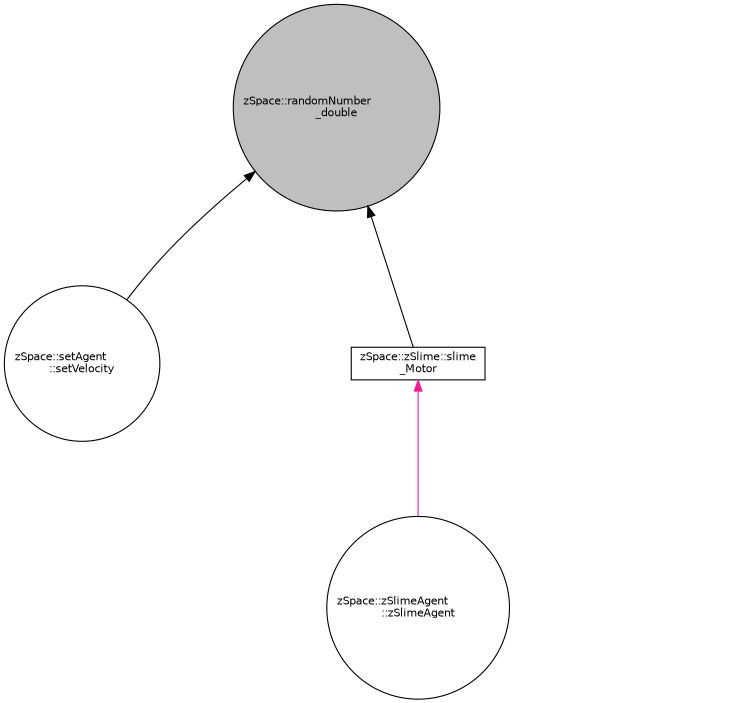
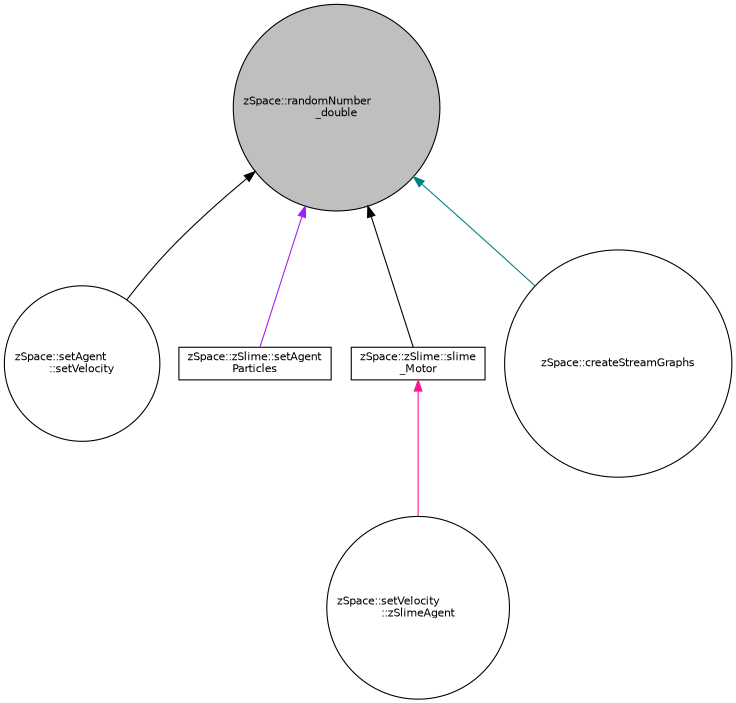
node "zSpace::zSlime::setAgent Particles": added
node "zSpace::createStreamGraphs": added
node "zSpace::zSlimeAgent ::zSlimeAgent": label "zSpace::zSlimeAgent ::zSlimeAgent" -> "zSpace::setVelocity ::zSlimeAgent"
